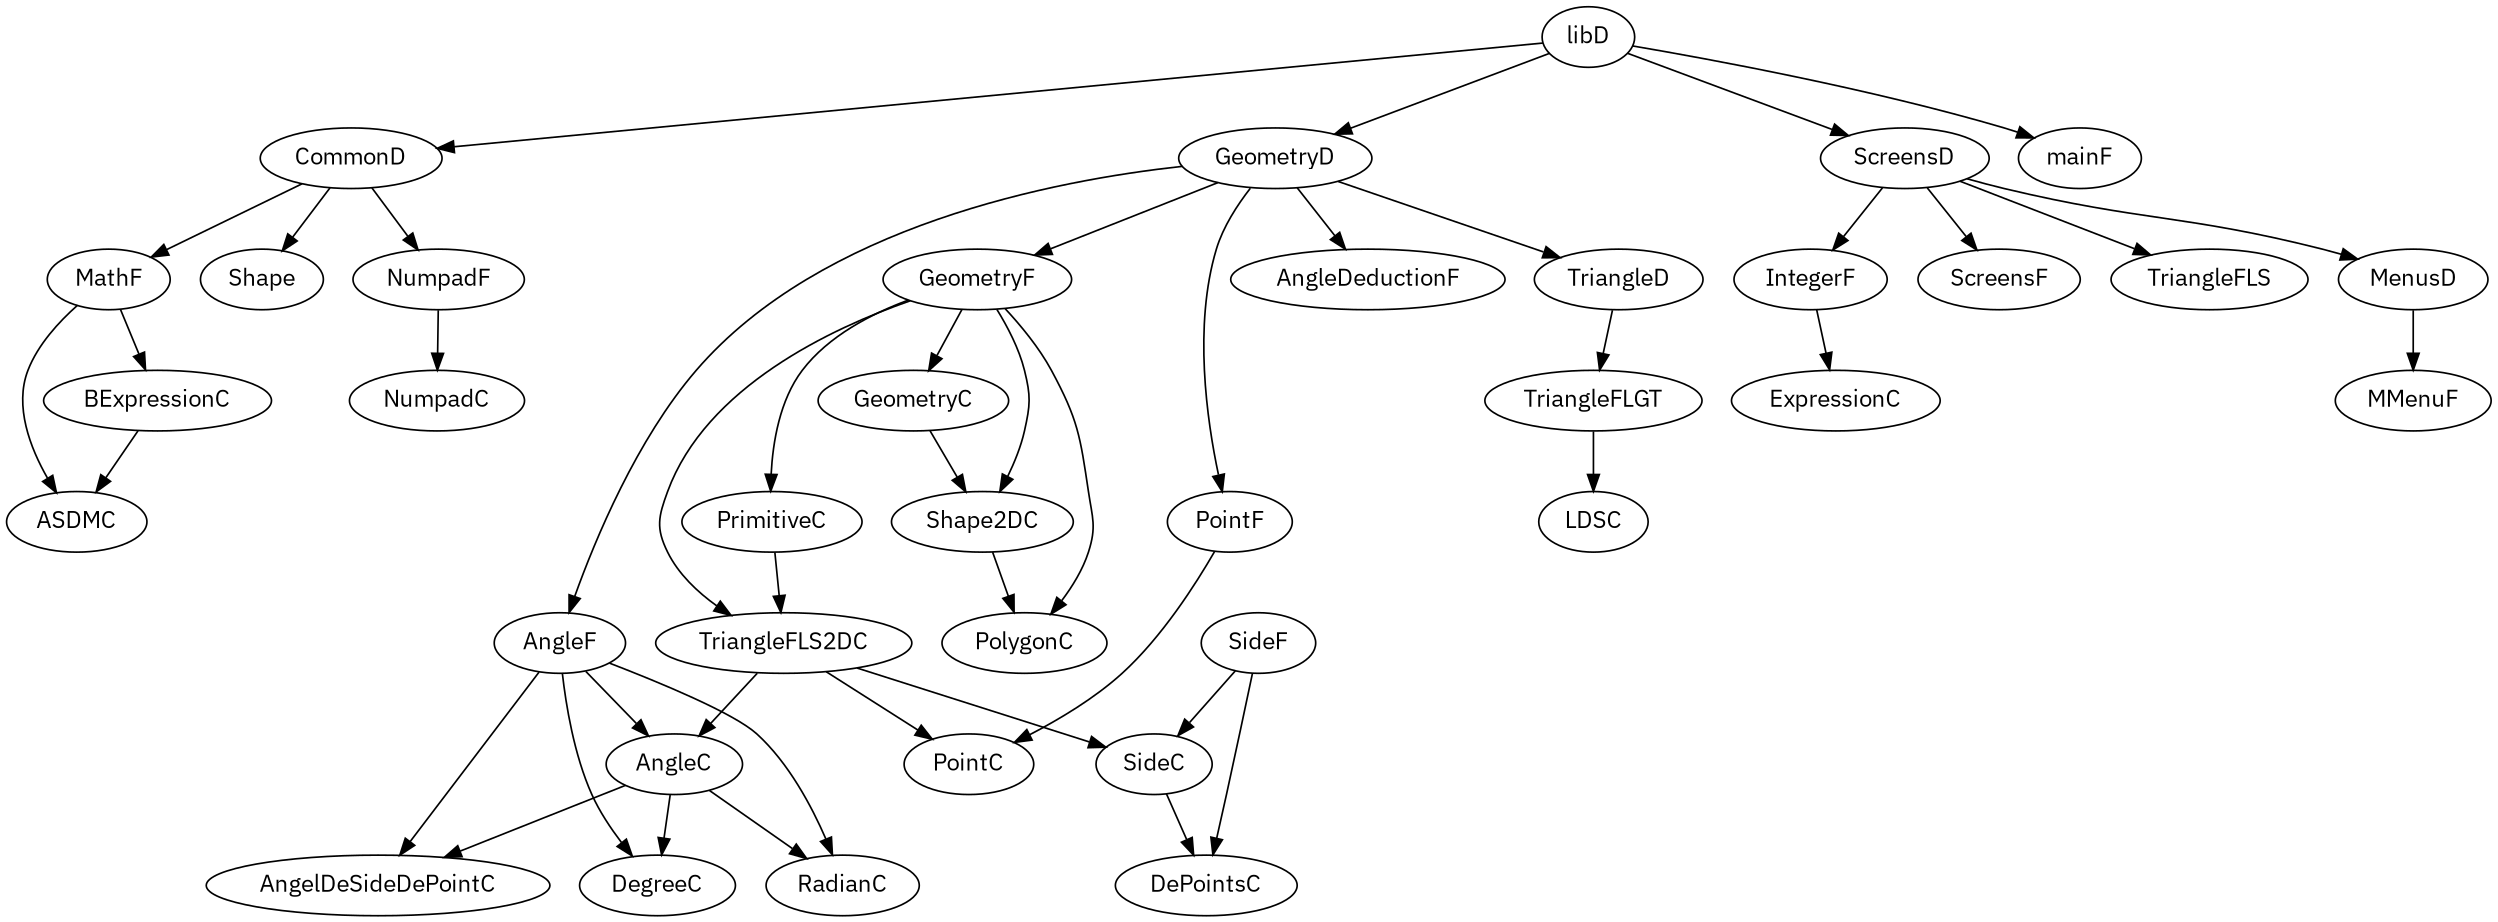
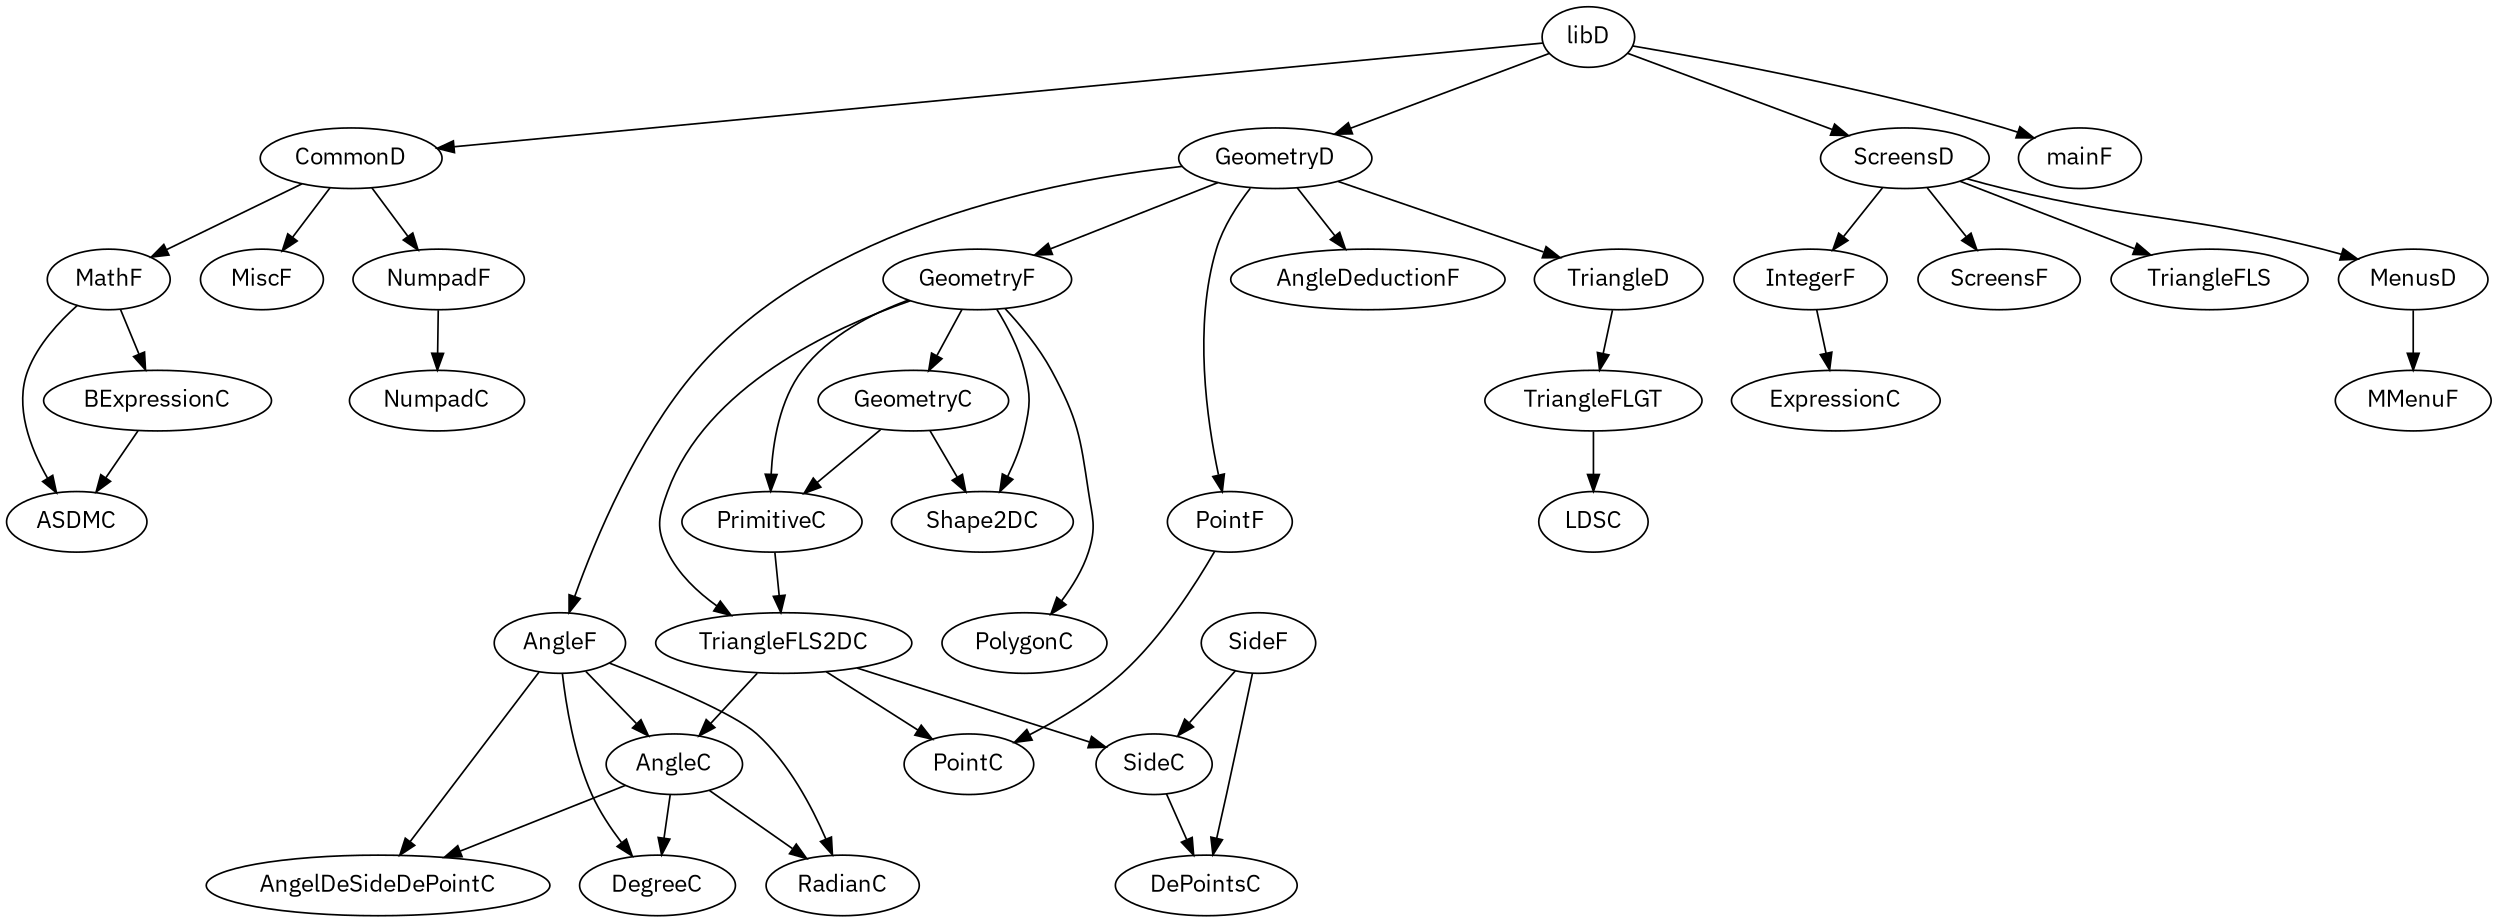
node "Shape": label "Shape" -> "MiscF"
edge "GeometryC" -> "PrimitiveC": added
edge "Shape2DC" -> "PolygonC": removed
